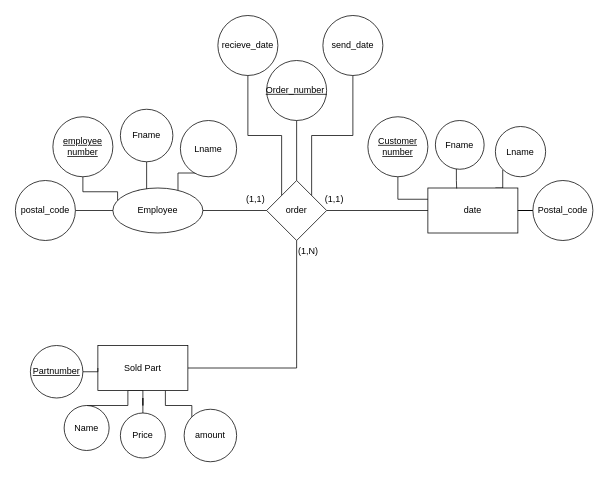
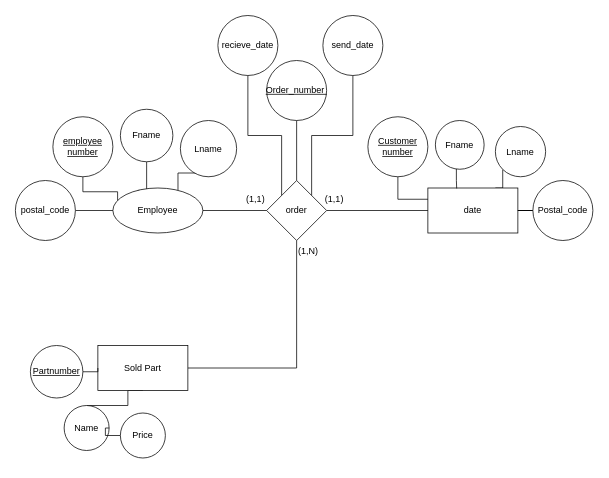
edge "Sold Part" -- "Price": now "Name" -- "Price"
edge "Sold Part" -- "amount": removed
node "amount": removed
